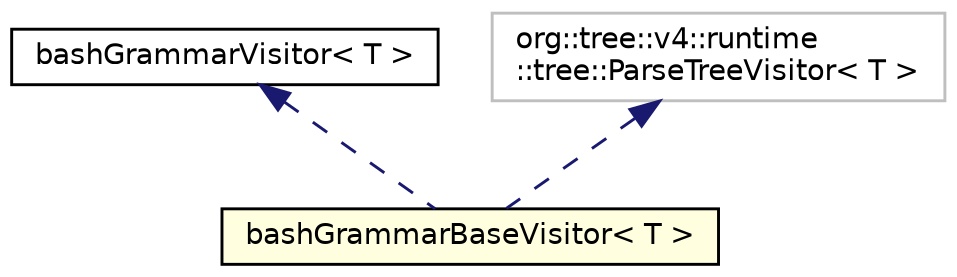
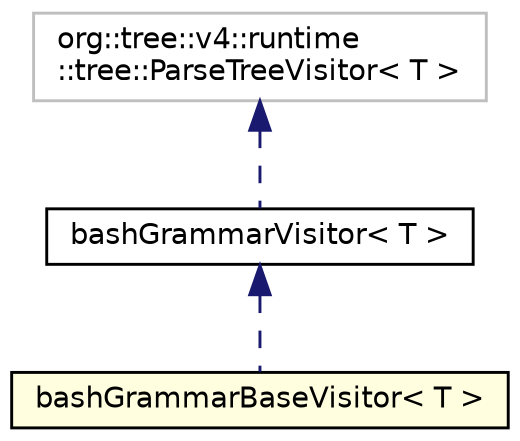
edge "bashGrammarBaseVisitor< T >" -> "org::tree::v4::runtime ::tree::ParseTreeVisitor< T >": now "bashGrammarVisitor< T >" -> "org::tree::v4::runtime ::tree::ParseTreeVisitor< T >"
